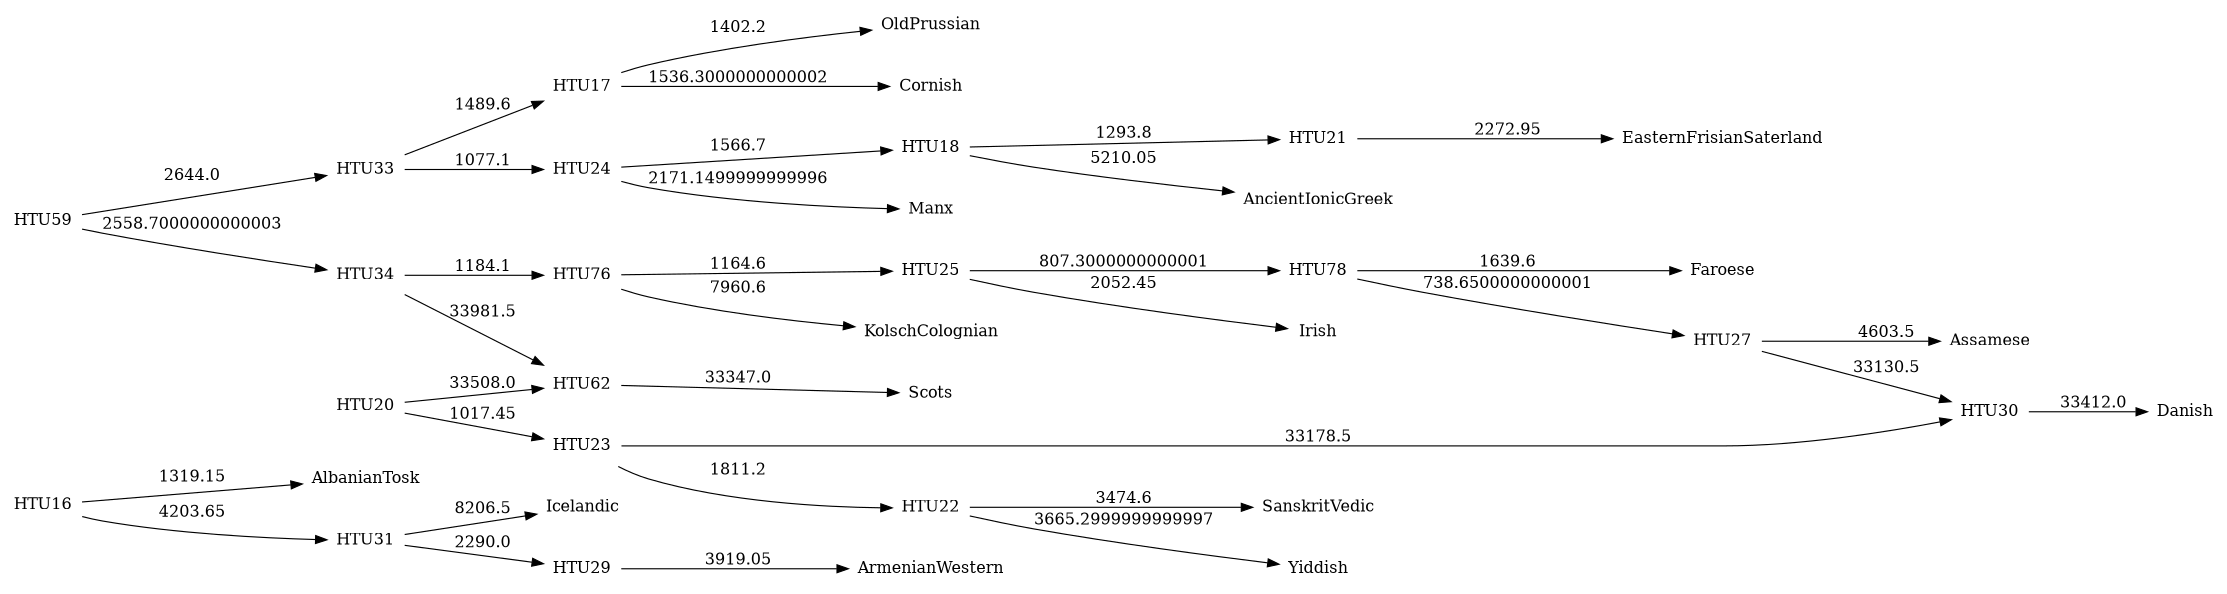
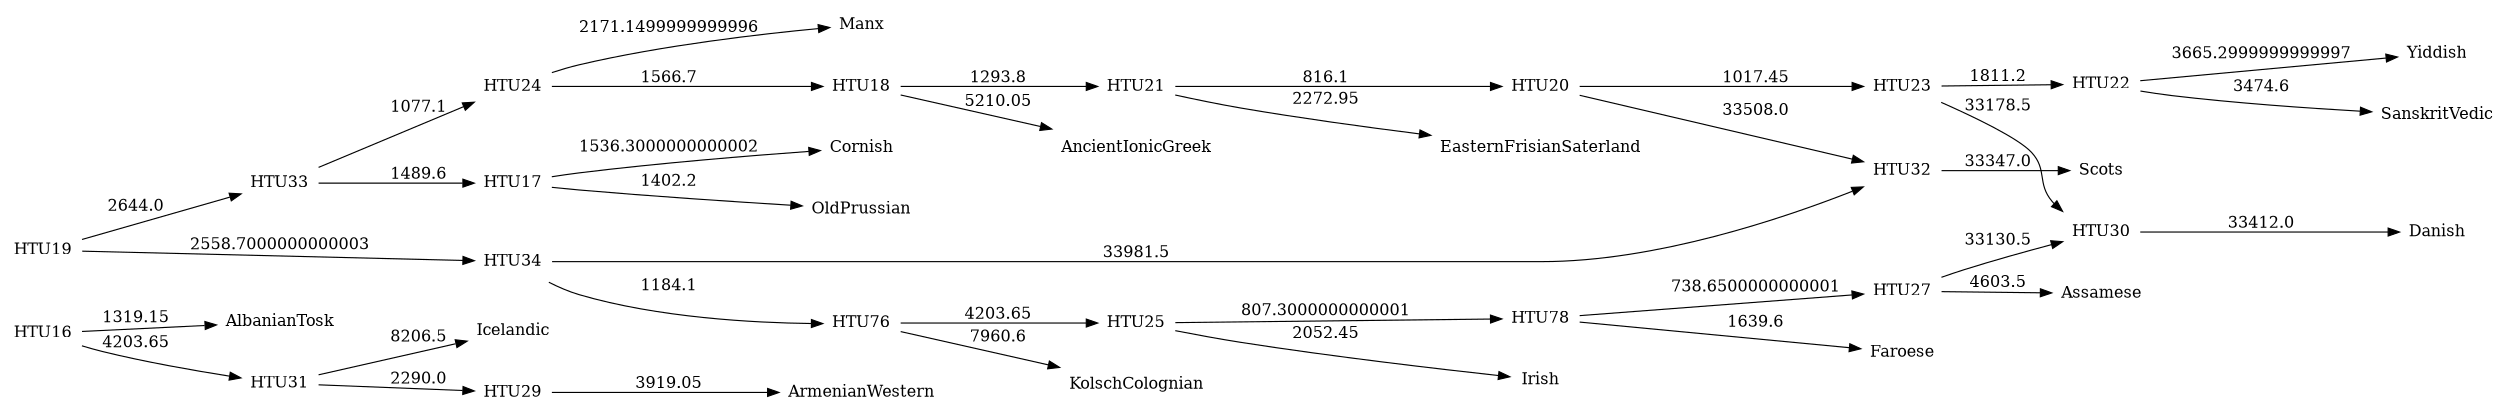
edge "HTU21" -> "HTU20": added, label "816.1"
node "HTU59": label "HTU59" -> "HTU19"
edge "HTU76" -> "HTU25": label "1164.6" -> "4203.65"
node "HTU62": label "HTU62" -> "HTU32"
